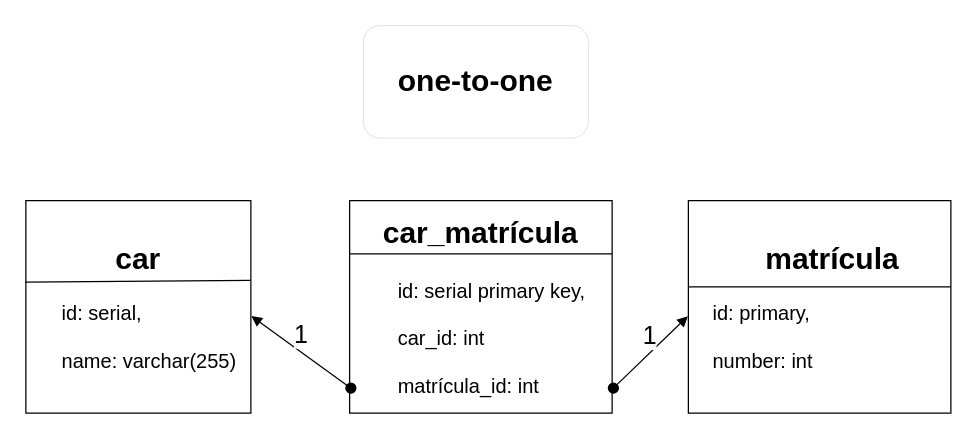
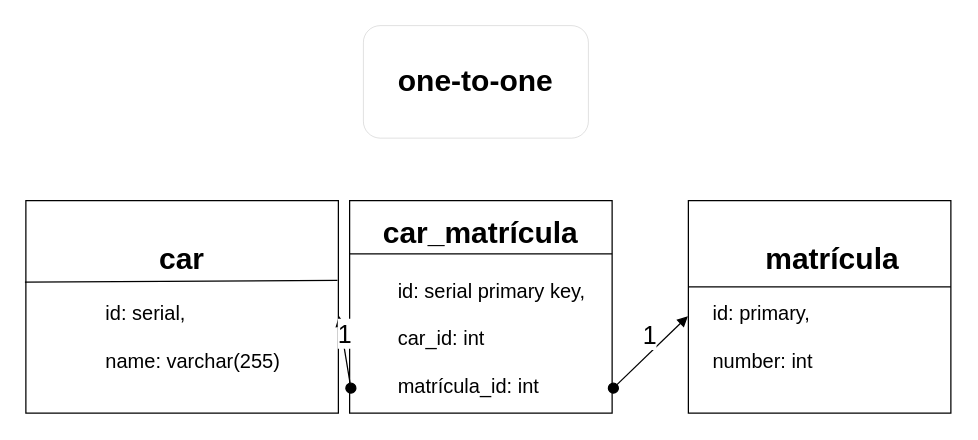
node "car id: serial, name: varchar(255)": size 225x213 -> 313x213
